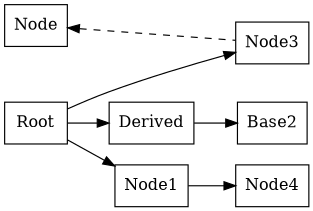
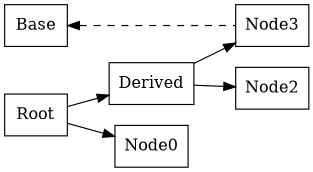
node "Node": label "Node" -> "Base"
edge "Root" -> "Node3": now "Derived" -> "Node3"
node "Base2": label "Base2" -> "Node2"
node "Node1": label "Node1" -> "Node0"
node "Node4": removed
